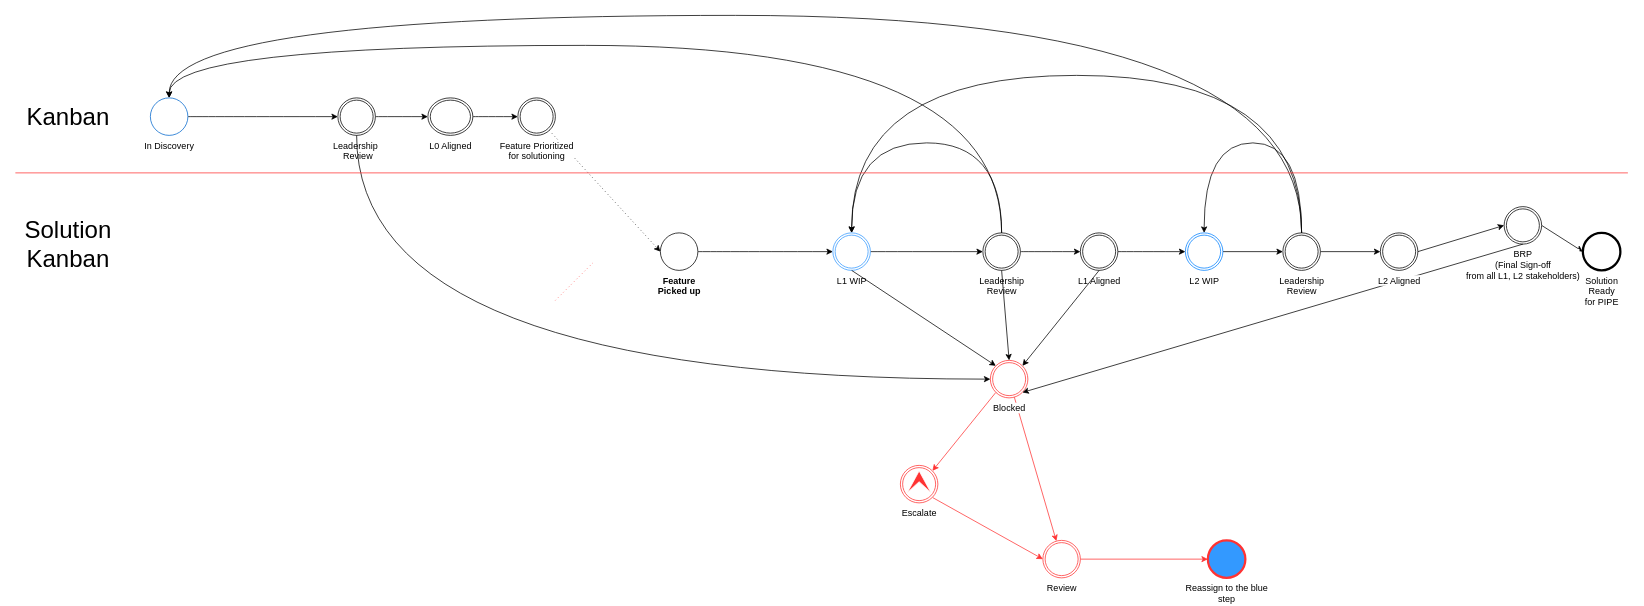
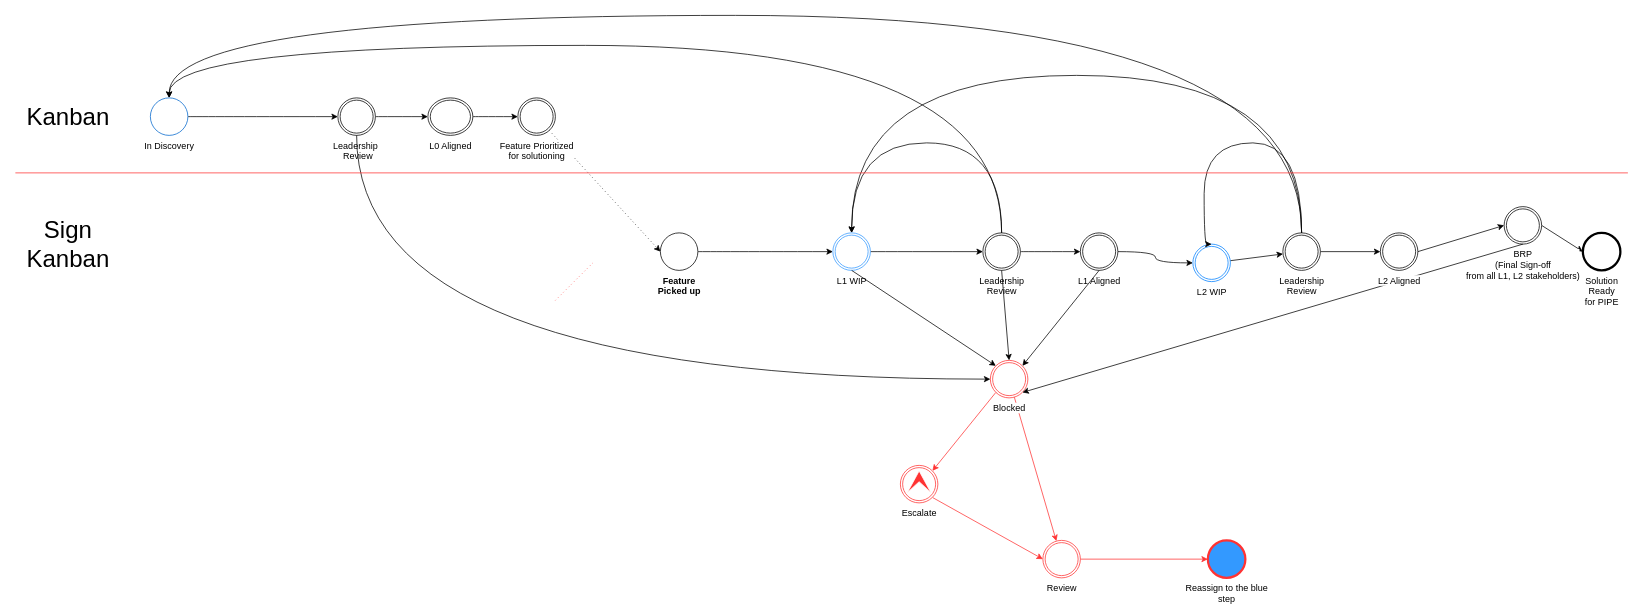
node "Solution Kanban": label "Solution Kanban" -> "Sign Kanban"
node "L2 WIP": moved (1204, 252) -> (1212, 263)
